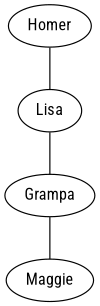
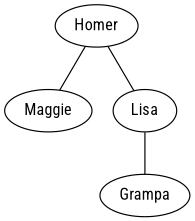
edge "Grampa" -- "Maggie": now "Homer" -- "Maggie"
